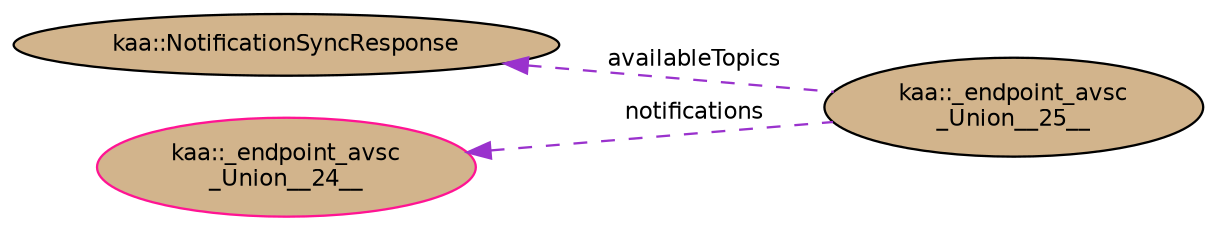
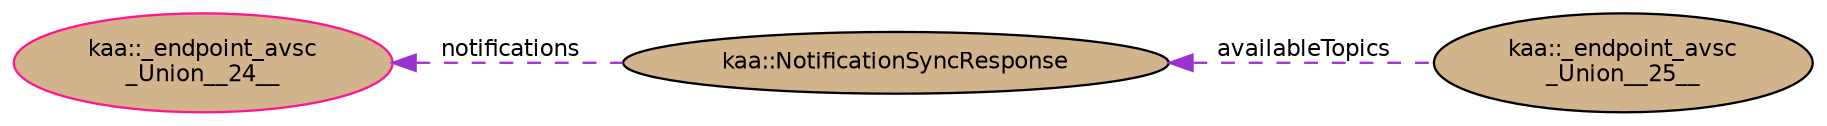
edge "kaa::_endpoint_avsc _Union__25__" -> "kaa::_endpoint_avsc _Union__24__": now "kaa::NotificationSyncResponse" -> "kaa::_endpoint_avsc _Union__24__"
